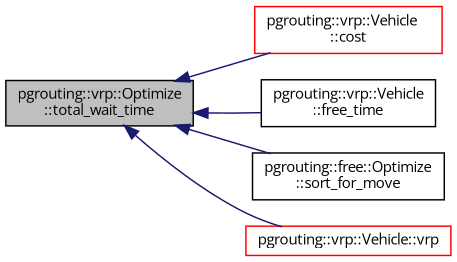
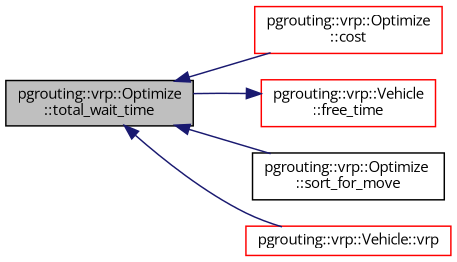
node "pgrouting::vrp::Vehicle ::cost": label "pgrouting::vrp::Vehicle ::cost" -> "pgrouting::vrp::Optimize ::cost"
node "pgrouting::vrp::Vehicle ::free_time": color black -> red
edge "pgrouting::vrp::Vehicle ::free_time" -> "pgrouting::vrp::Optimize ::total_wait_time": reversed
node "pgrouting::free::Optimize ::sort_for_move": label "pgrouting::free::Optimize ::sort_for_move" -> "pgrouting::vrp::Optimize ::sort_for_move"
